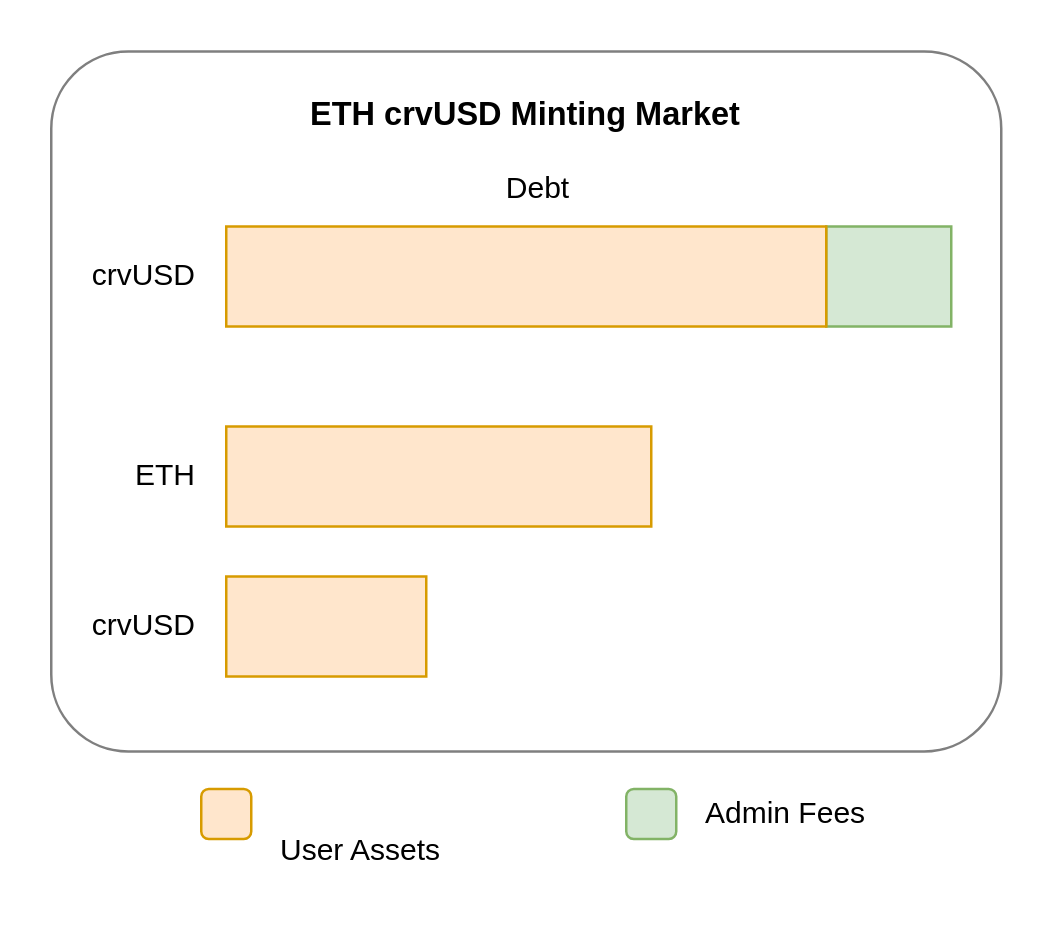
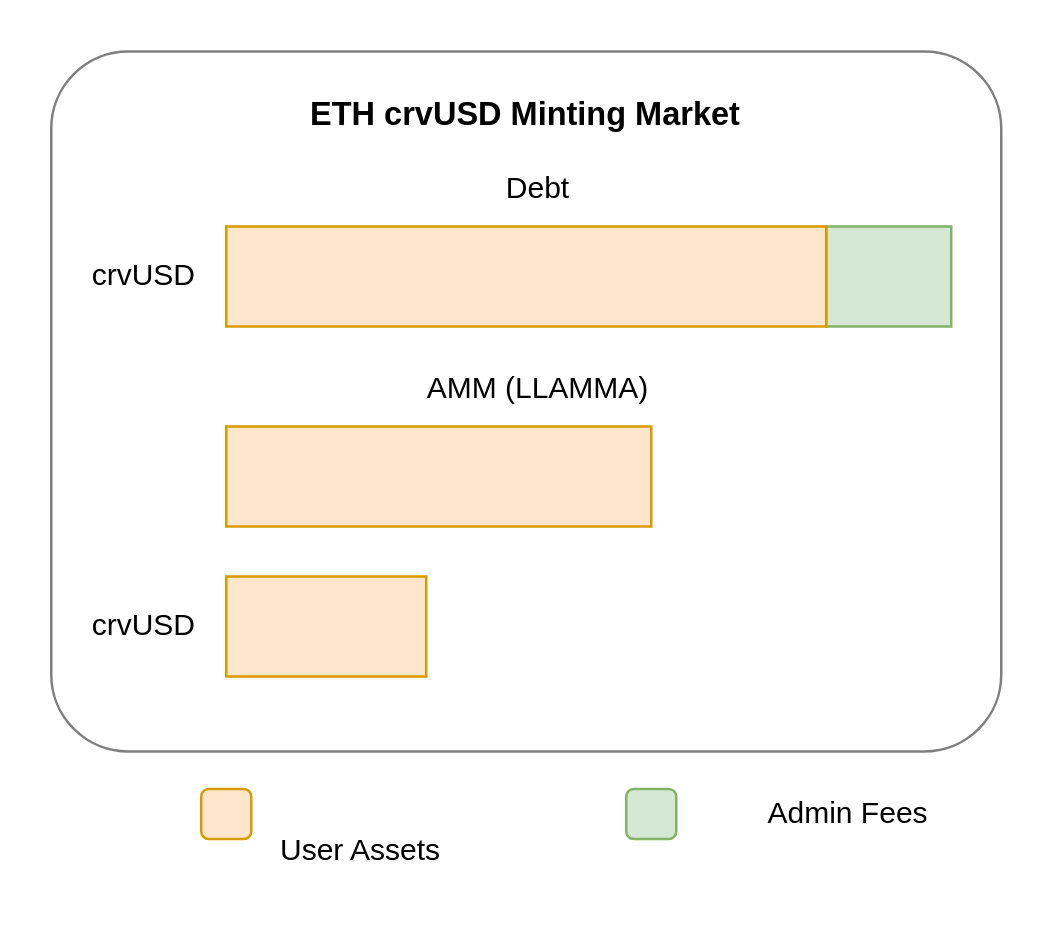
node "AMM (LLAMMA)": added
node "ETH": removed
node "Admin Fees": moved (826, 814) -> (889, 814)
